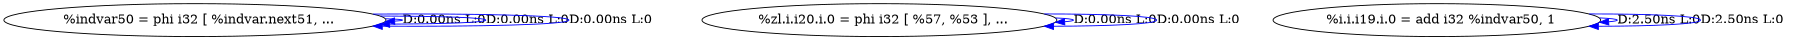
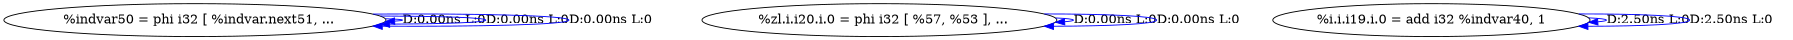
node "%i.i.i19.i.0 = add i32 %indvar50, 1": label "%i.i.i19.i.0 = add i32 %indvar50, 1" -> "%i.i.i19.i.0 = add i32 %indvar40, 1"
